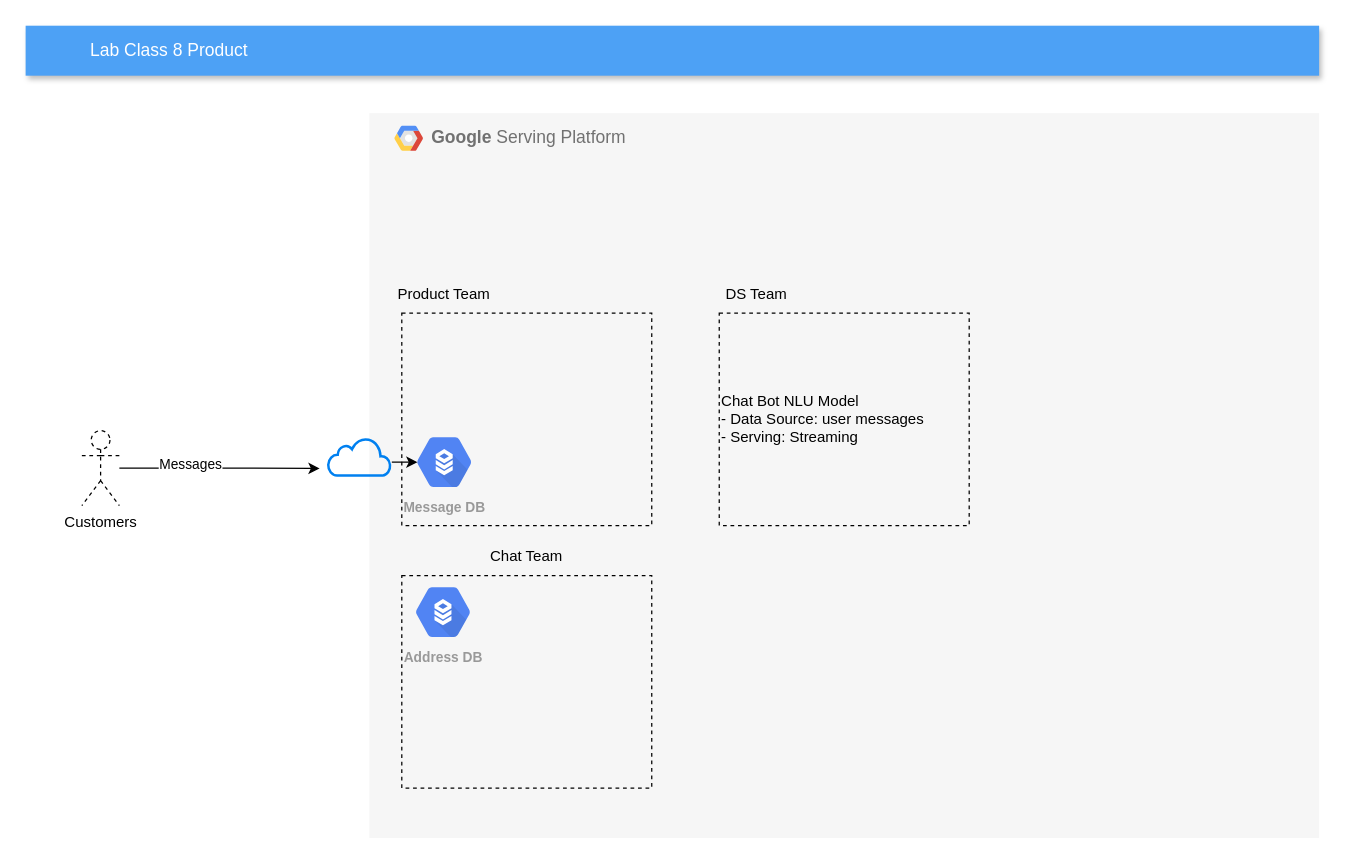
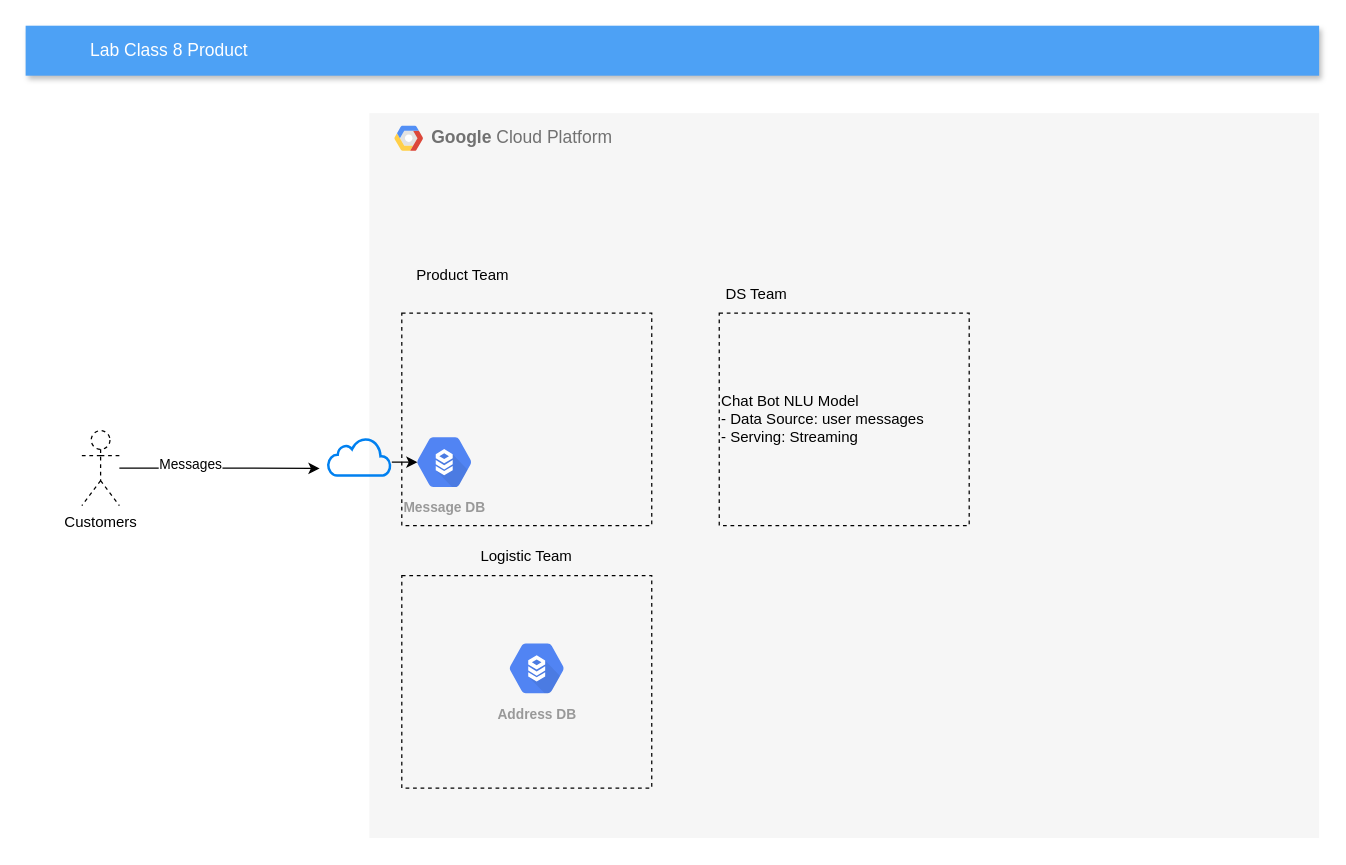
node "Google Serving Platform": label "Google Serving Platform" -> "Google Cloud Platform"
node "Product Team": moved (444, 294) -> (463, 276)
node "Chat Team": label "Chat Team" -> "Logistic Team"
node "Address DB": moved (443, 612) -> (537, 668)
